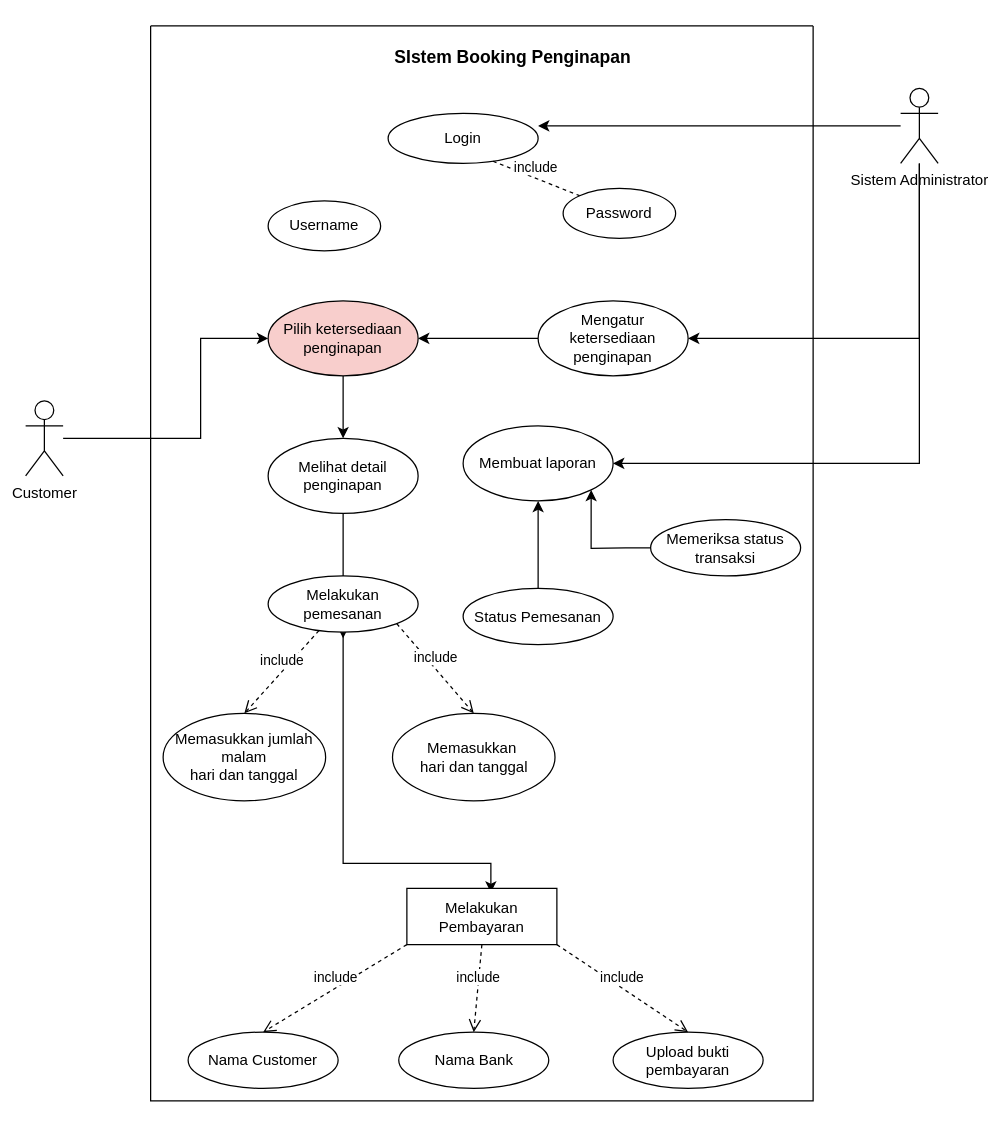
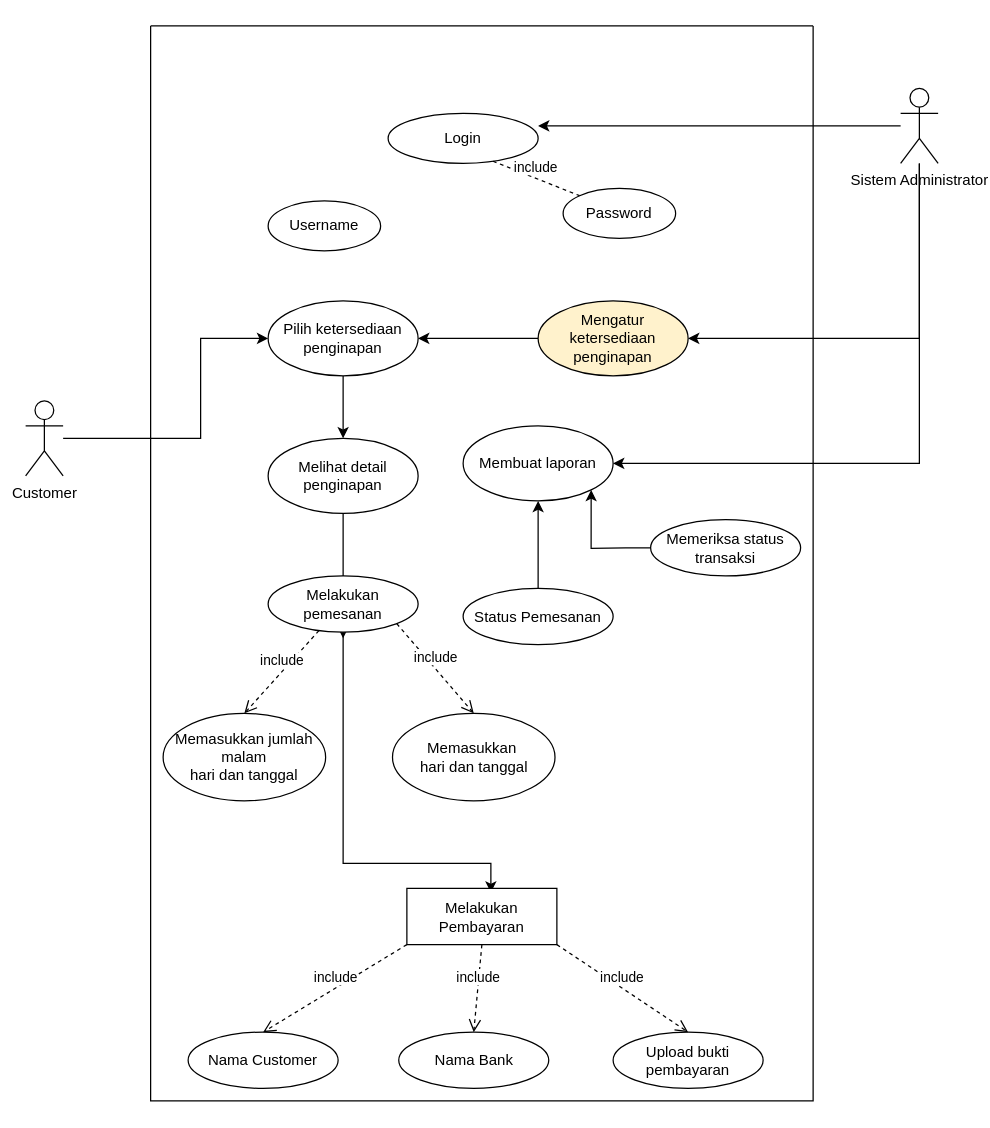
node "SIstem Booking Penginapan": removed
node "Pilih ketersediaan penginapan": fillcolor #f8cecc -> #ffffff
node "Mengatur ketersediaan penginapan": fillcolor #ffffff -> #fff2cc
